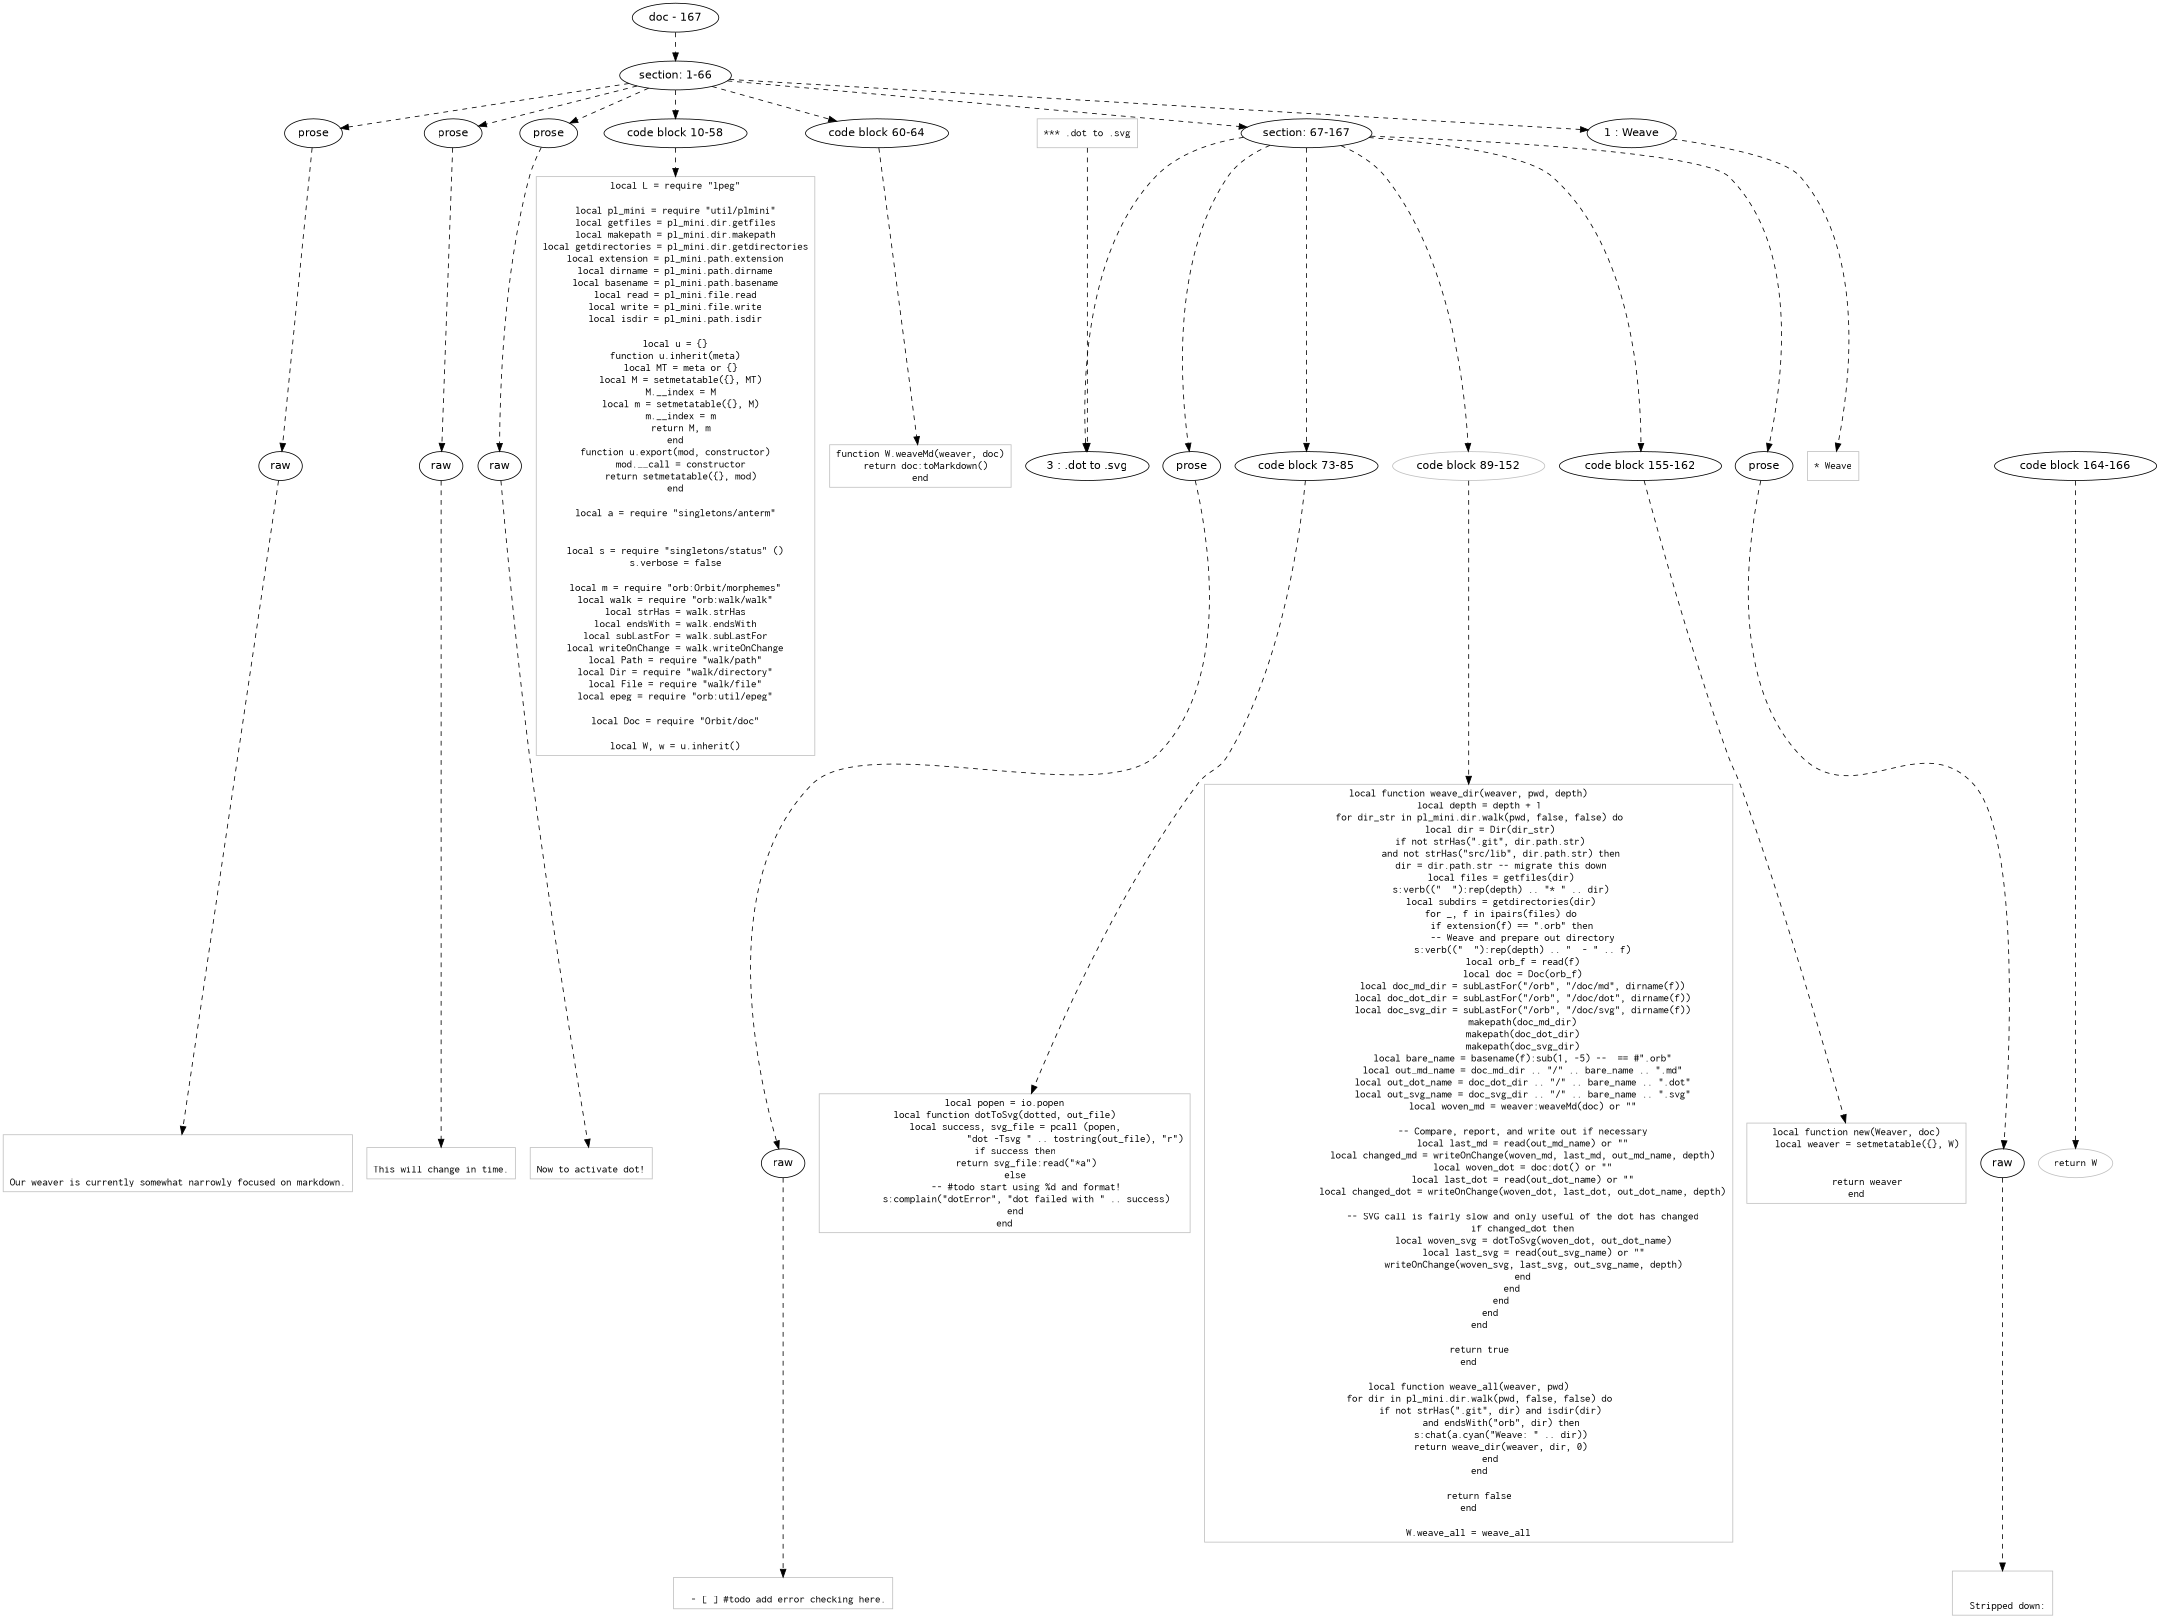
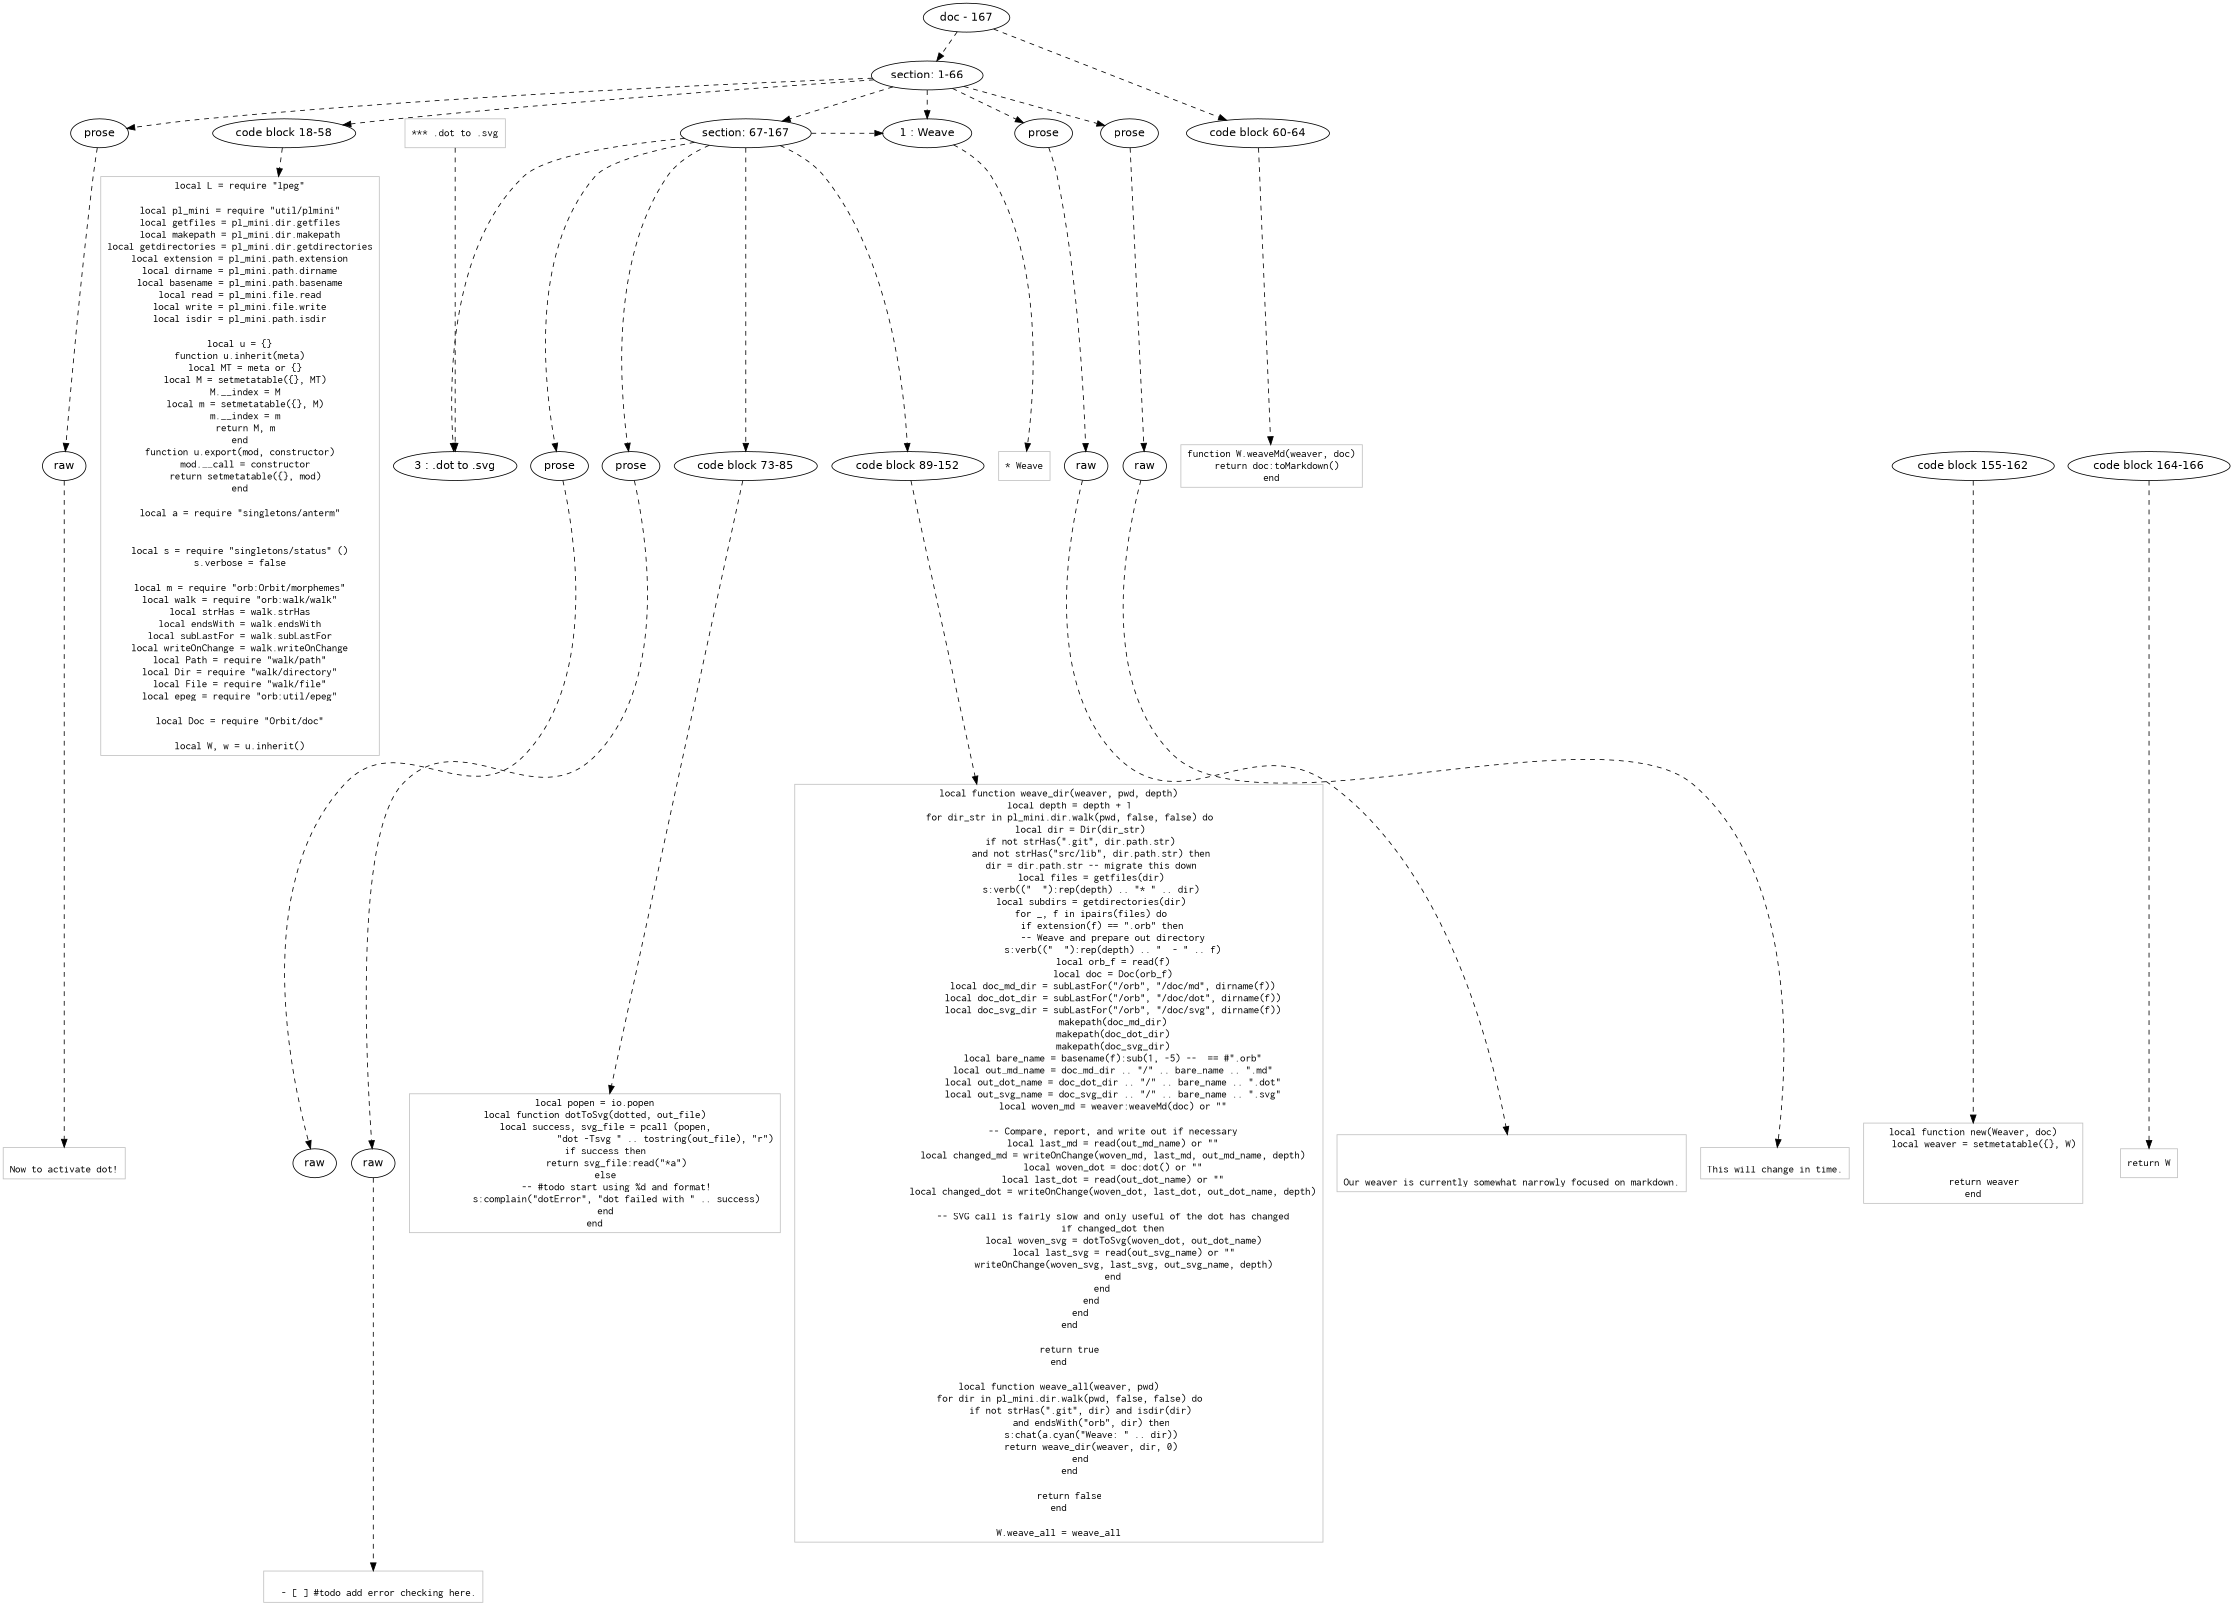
edge "section: 1-66" -> "code block 60-64": now "doc - 167" -> "code block 60-64"
node "code block 10-58": label "code block 10-58" -> "code block 18-58"
edge "section: 67-167" -> "code block 155-162": now "section: 67-167" -> "1 : Weave"
node "code block 89-152": color Gray -> black
node "return W": shape ellipse -> box
node "Stripped down:": removed
